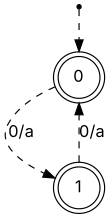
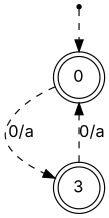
node "1": label "1" -> "3"
